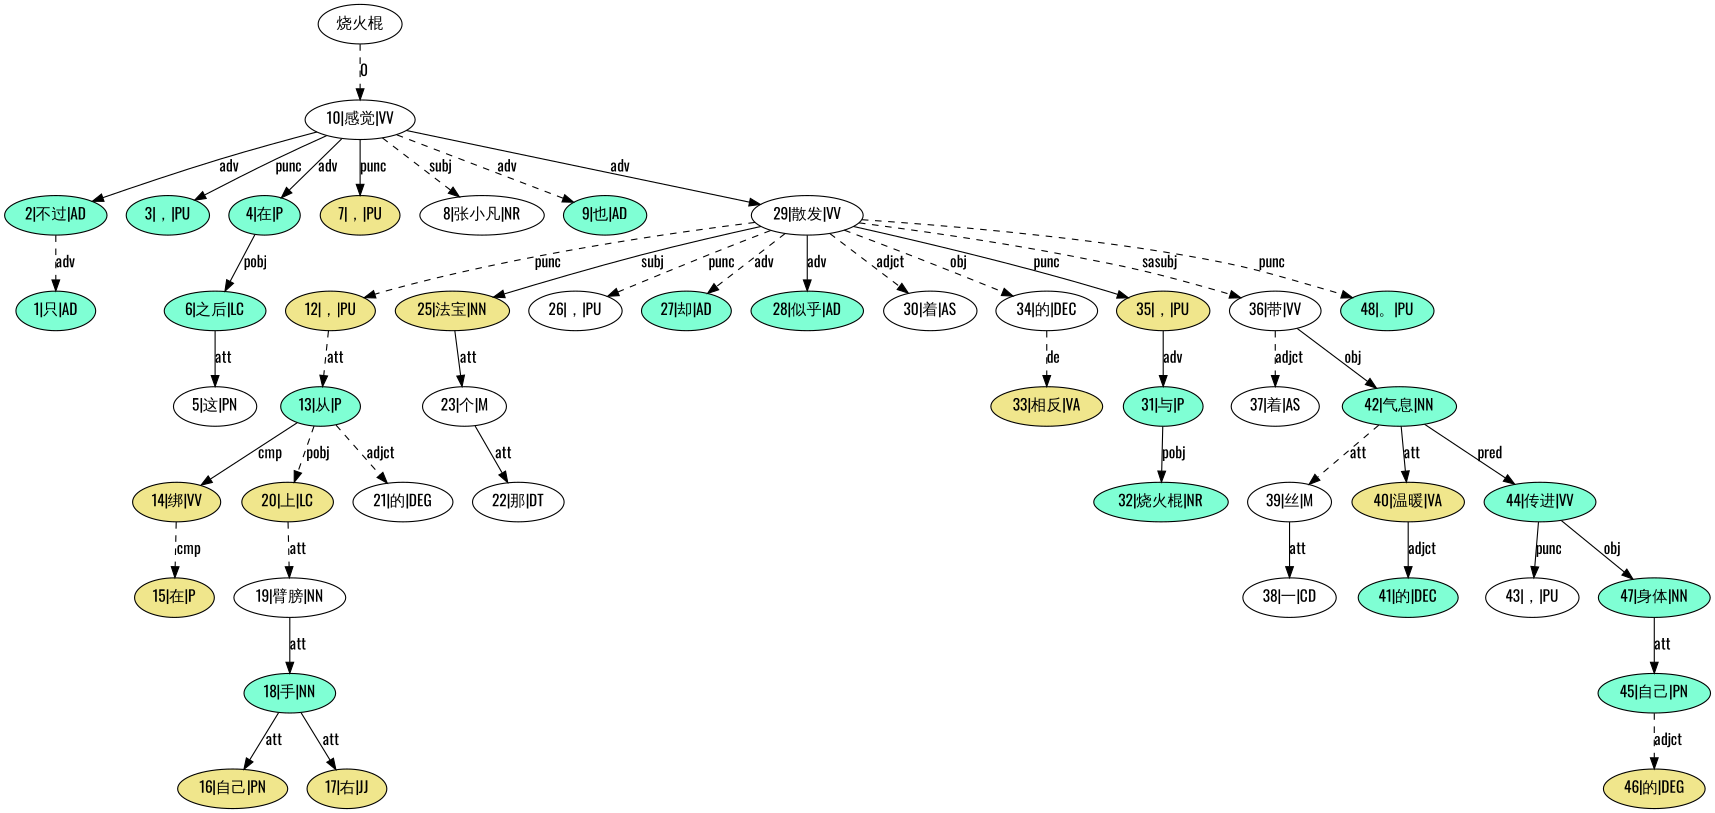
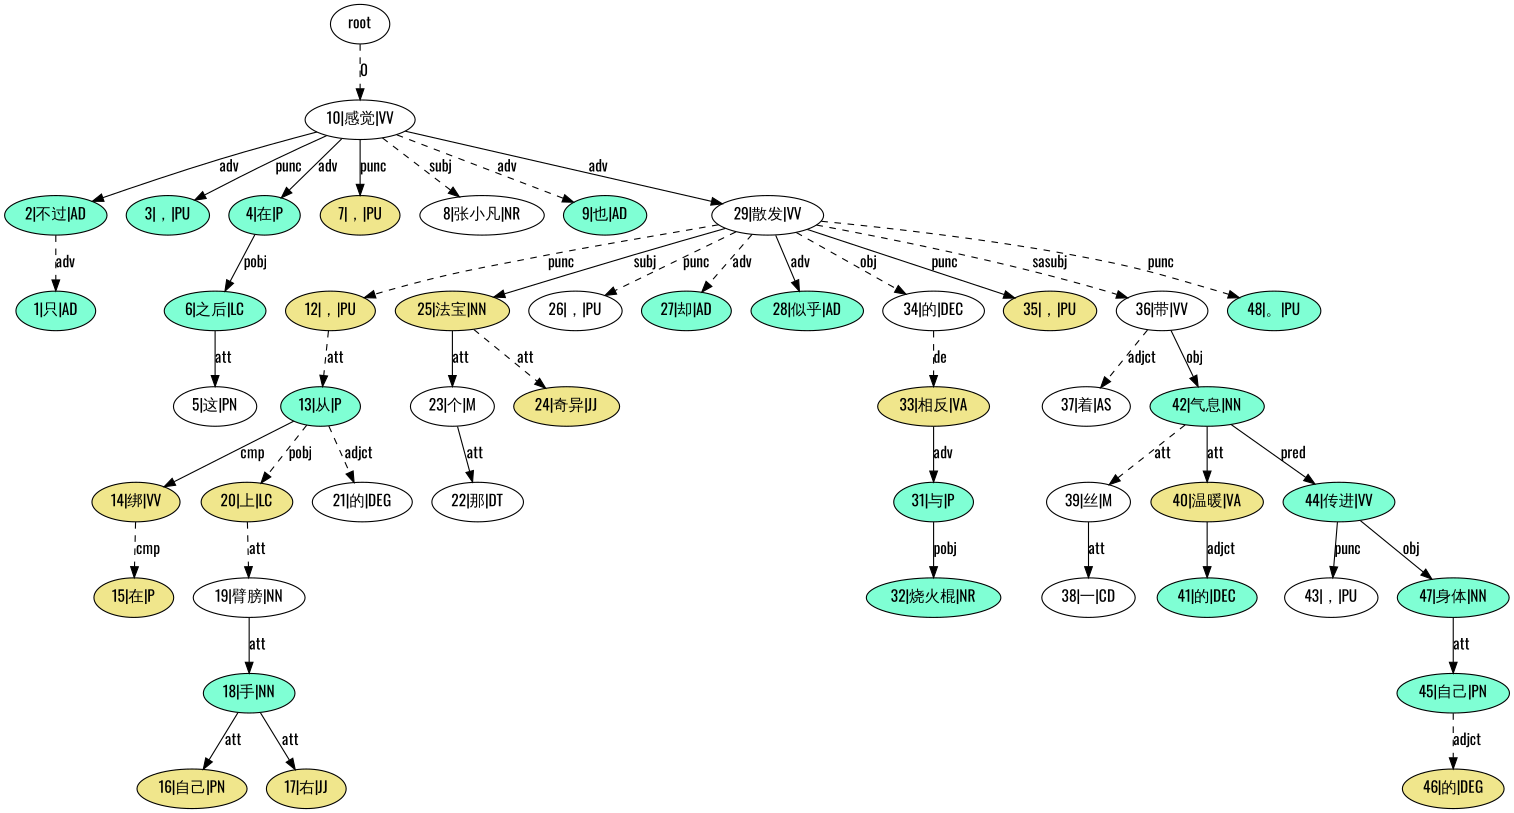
node "烧火棍": label "烧火棍" -> "root"
node "30|着|AS": removed
edge "35|，|PU" -> "31|与|P": now "33|相反|VA" -> "31|与|P"
node "24|奇异|JJ": added
